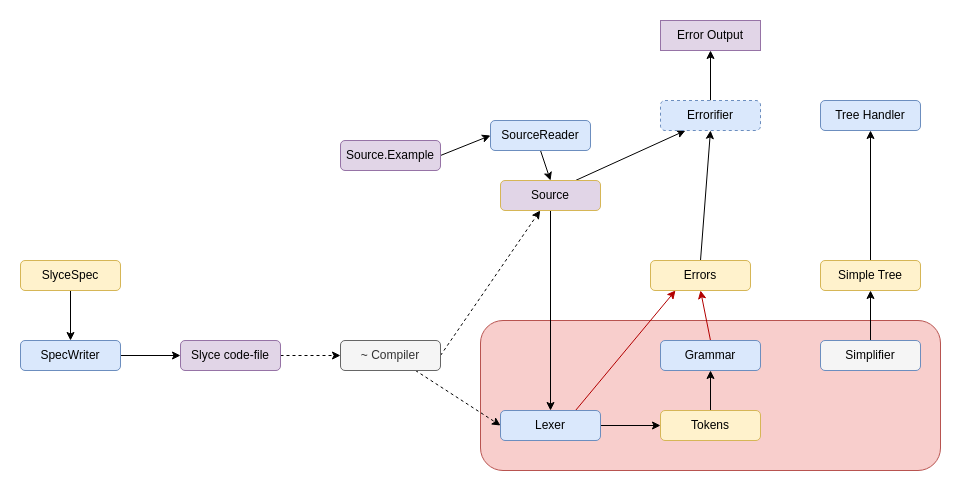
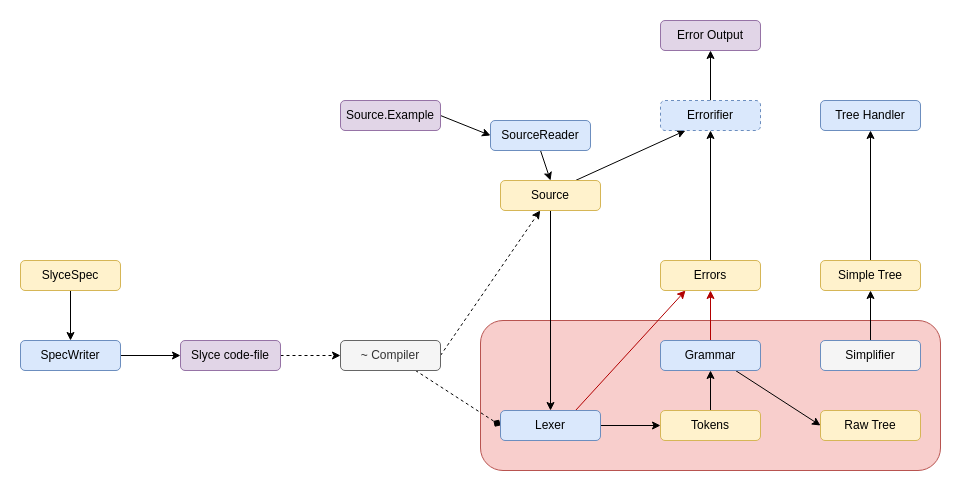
node "Error Output": shape rectangle -> rounded rectangle
node "Source.Example": moved (391, 156) -> (391, 116)
node "Source": fillcolor #e1d5e7 -> #fff2cc
node "Errors": moved (701, 276) -> (711, 276)
edge "Grammar" -> "Raw Tree": added
edge "~ Compiler" -> "Lexer": arrowhead classic -> diamond
node "Raw Tree": added
